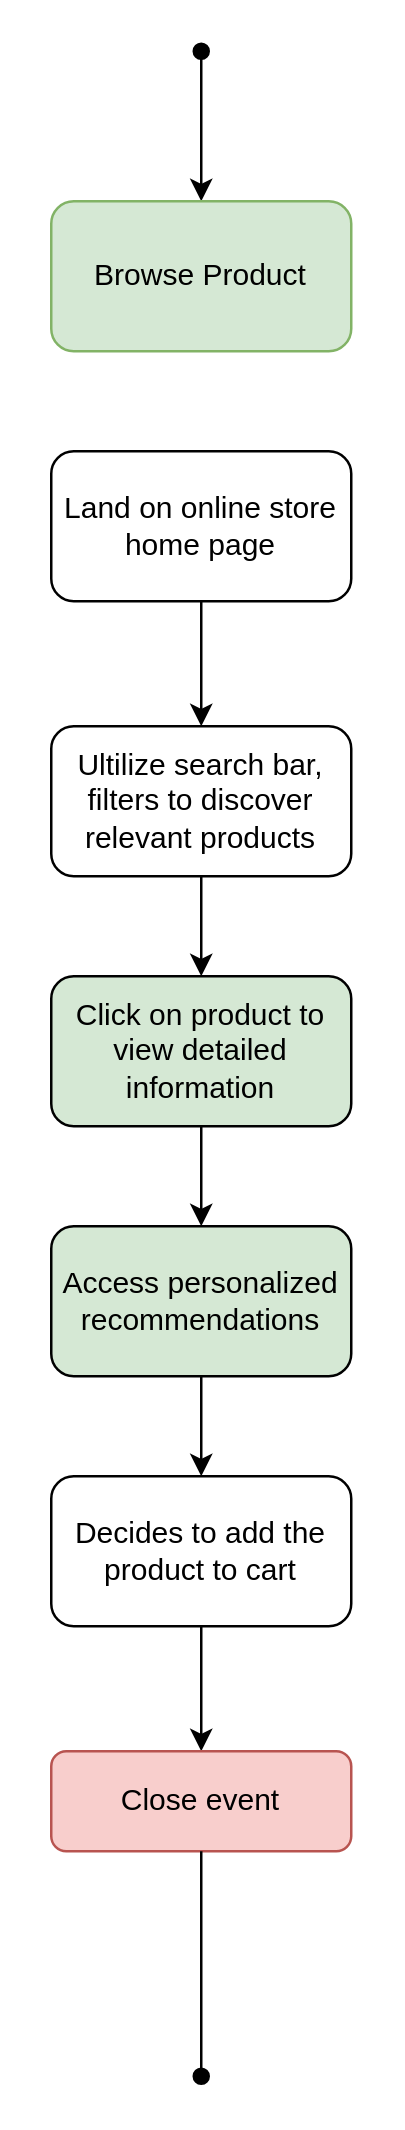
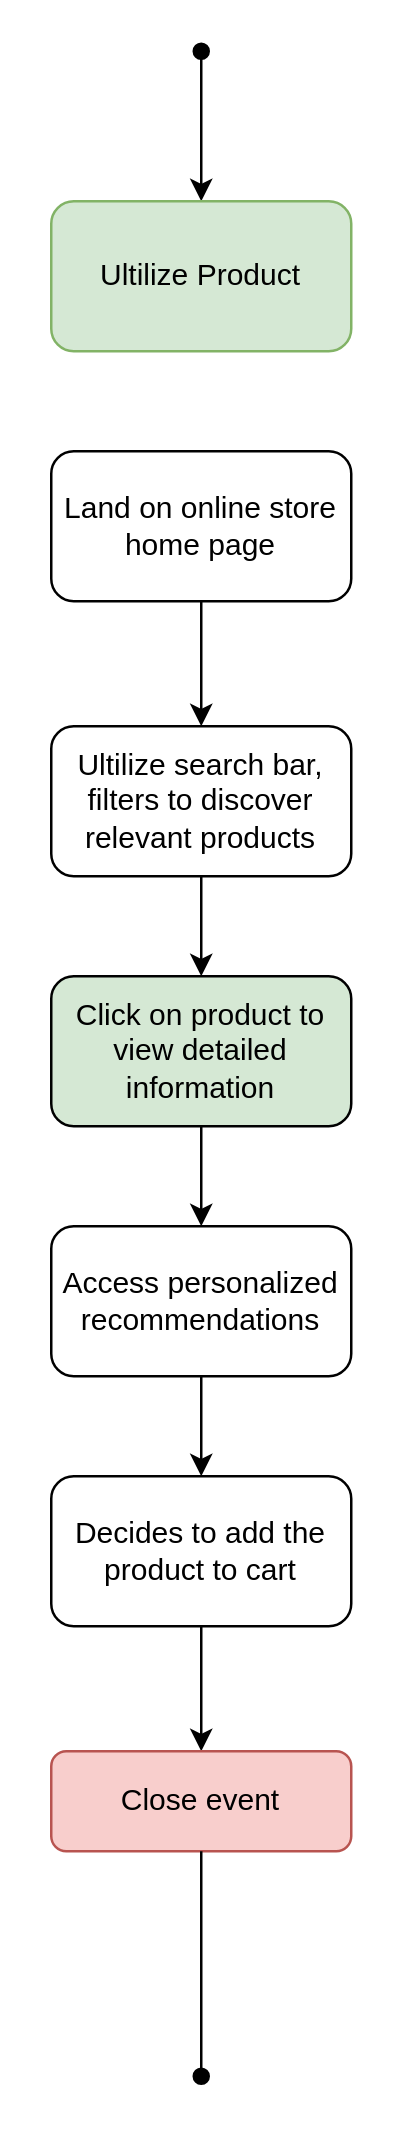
node "Browse Product": label "Browse Product" -> "Ultilize Product"
node "Access personalized recommendations": fillcolor #d5e8d4 -> #ffffff
